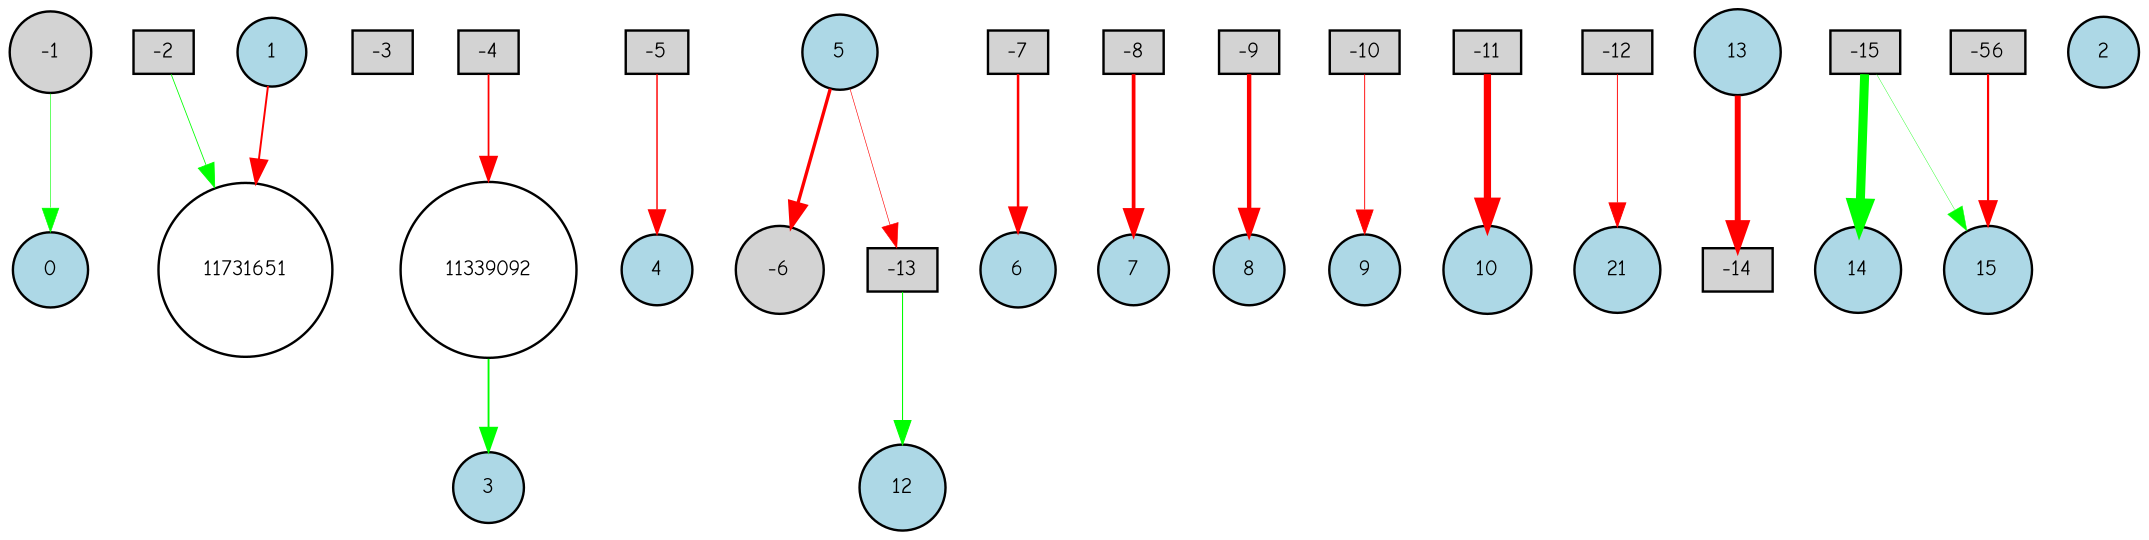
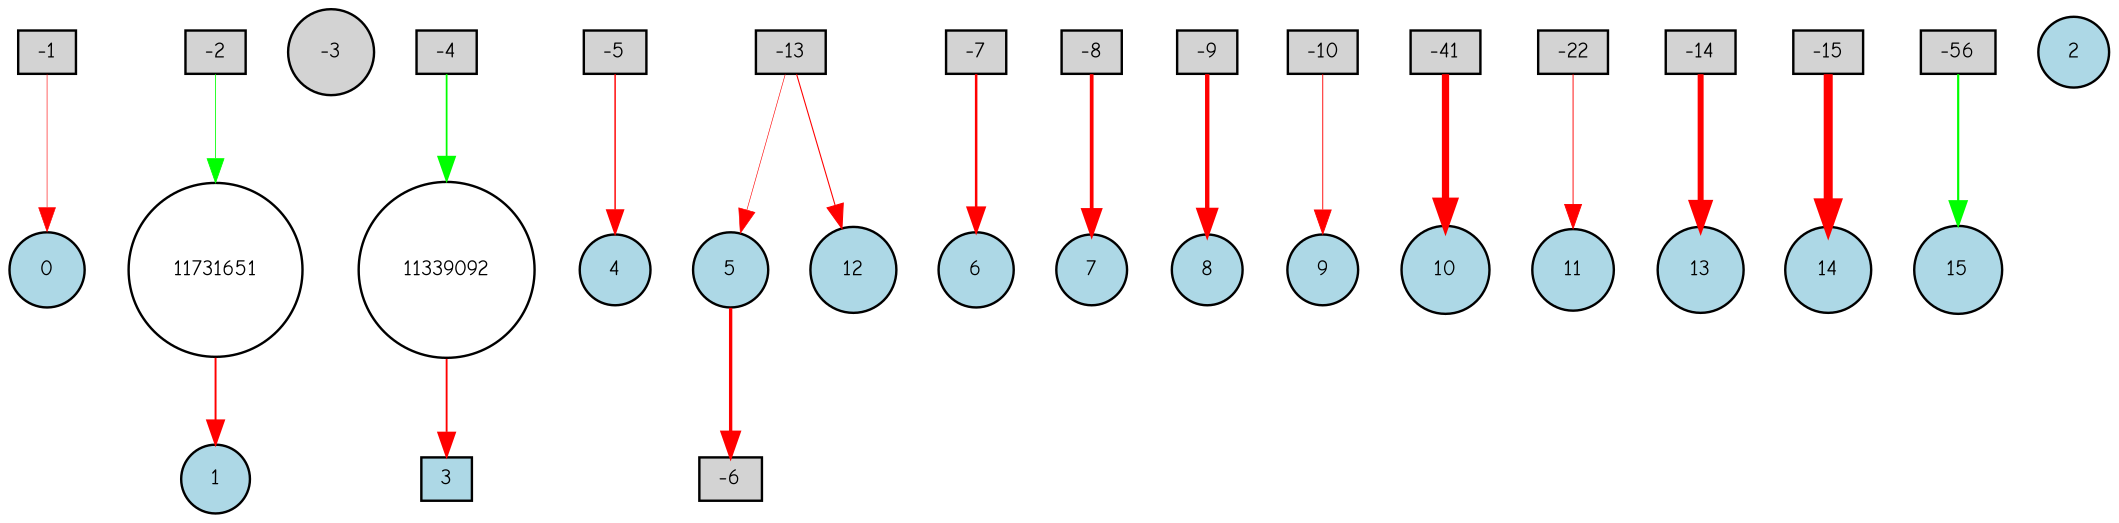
node "-1": shape circle -> box
node "-3": shape box -> circle
node "-11": label "-11" -> "-41"
node "-12": label "-12" -> "-22"
edge "-4" -> "11339092": color red -> green
edge "1" -> "11731651": reversed
edge "-15" -> "14": color green -> red
edge "-56" -> "15": color red -> green
edge "-15" -> "15": removed
edge "-1" -> "0": color green -> red
edge "5" -> "-13": reversed
edge "13" -> "-14": reversed
node "-6": shape circle -> box
node "21": label "21" -> "11"
edge "-13" -> "12": color green -> red
edge "11339092" -> "3": color green -> red
node "3": shape circle -> box
